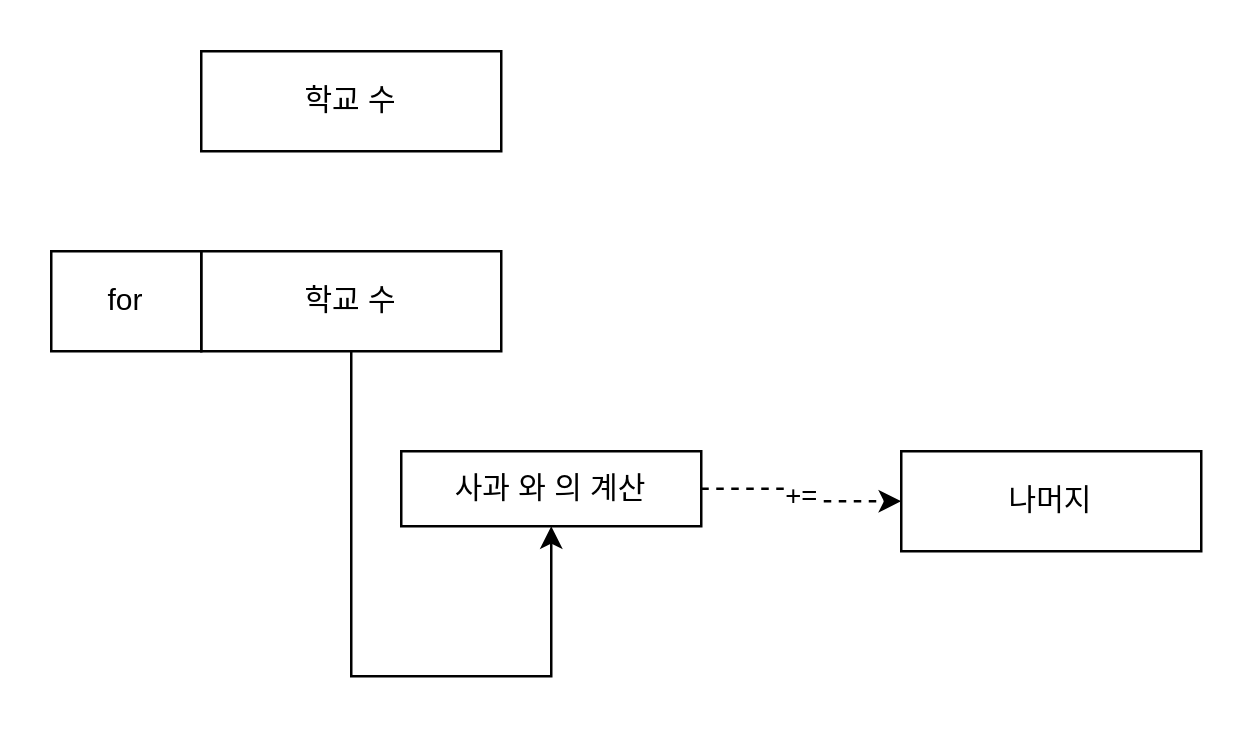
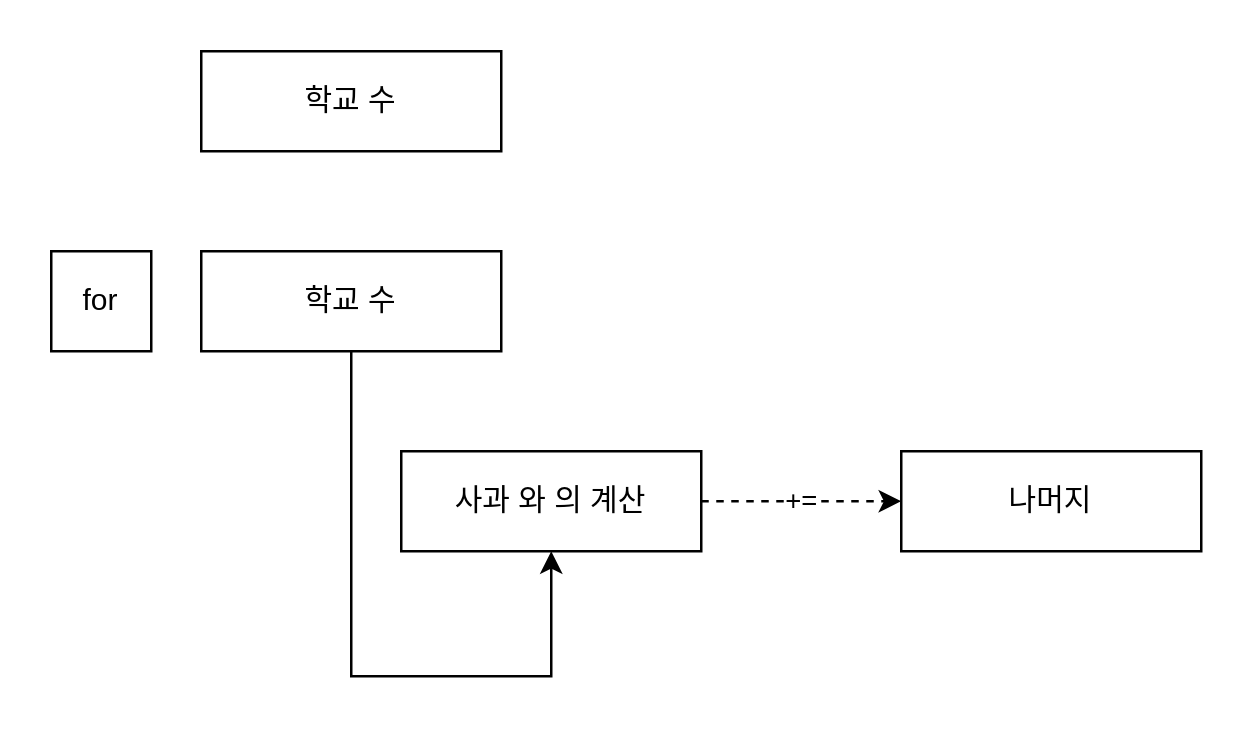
node "for": size 150x100 -> 100x100
node "사과 와 의 계산": size 300x75 -> 300x100
